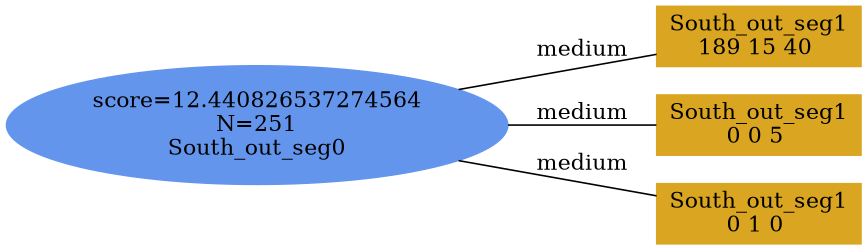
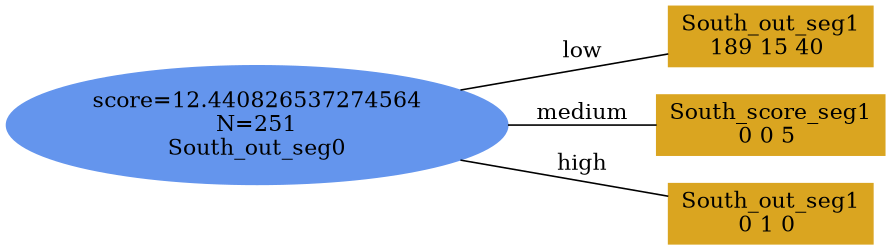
edge "South_out_seg1 189 15 40" -- "score=12.440826537274564 N=251 South_out_seg0": label "medium" -> "low"
node "South_out_seg1 0 0 5": label "South_out_seg1 0 0 5" -> "South_score_seg1 0 0 5"
edge "score=12.440826537274564 N=251 South_out_seg0" -- "South_out_seg1 0 1 0": label "medium" -> "high"
